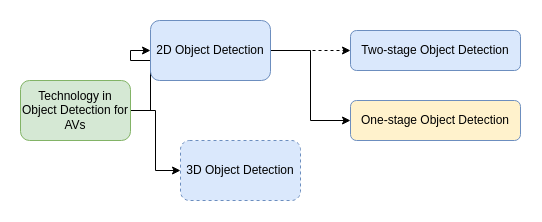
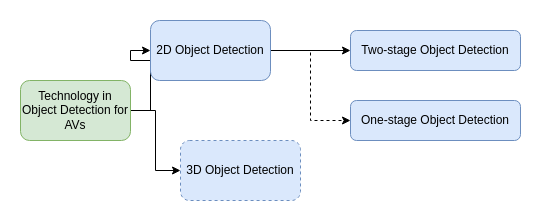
edge "2D Object Detection" -> "Two-stage Object Detection": style dashed -> solid
edge "2D Object Detection" -> "One-stage Object Detection": style solid -> dashed
node "One-stage Object Detection": fillcolor #fff2cc -> #dae8fc
